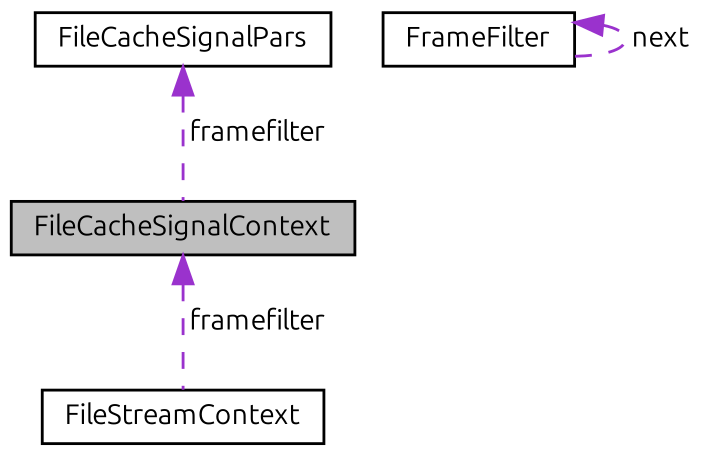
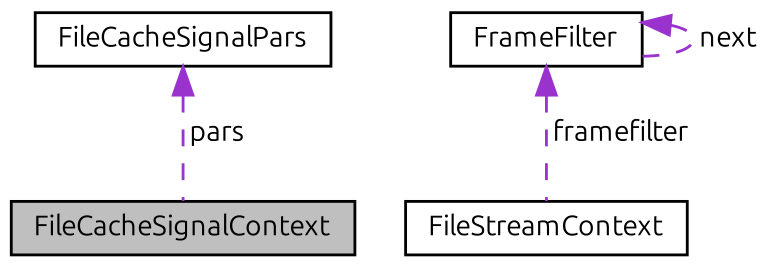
edge "FileCacheSignalContext" -> "FileCacheSignalPars": label " framefilter" -> " pars"
edge "FileStreamContext" -> "FileCacheSignalContext": now "FileStreamContext" -> "FrameFilter"
